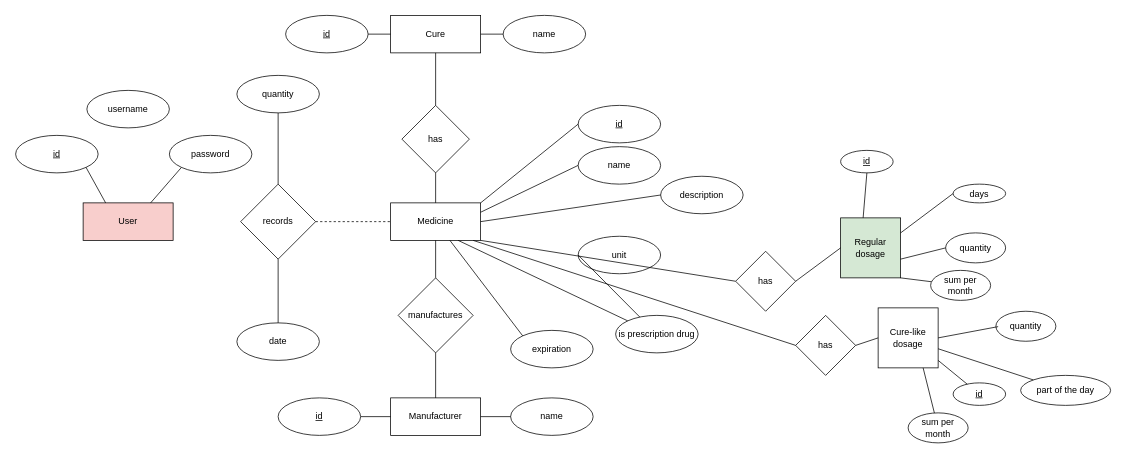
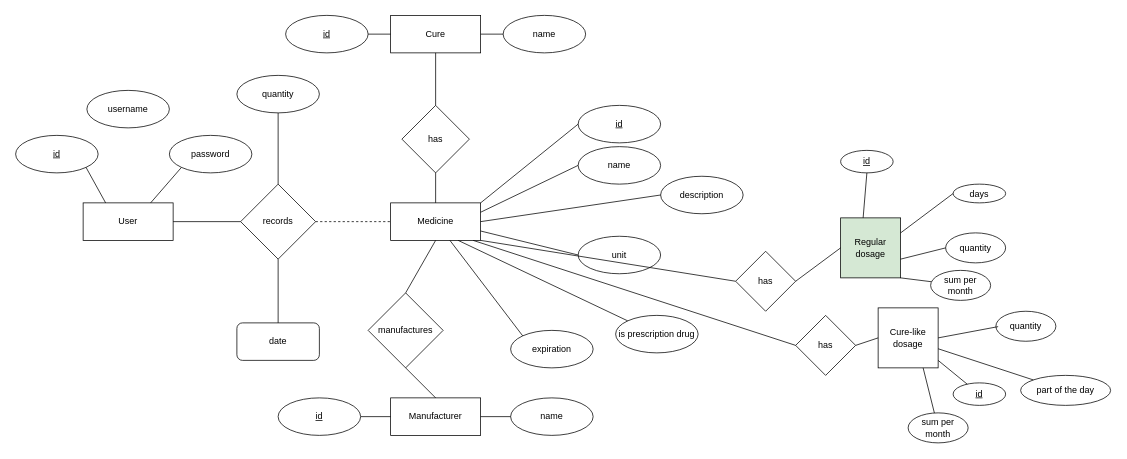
node "User": fillcolor #f8cecc -> #ffffff
edge "User" -- "records": added
edge "unit" -- "is prescription drug": now "unit" -- "Medicine"
node "manufactures": moved (435, 315) -> (405, 330)
node "date": shape ellipse -> rounded rectangle
